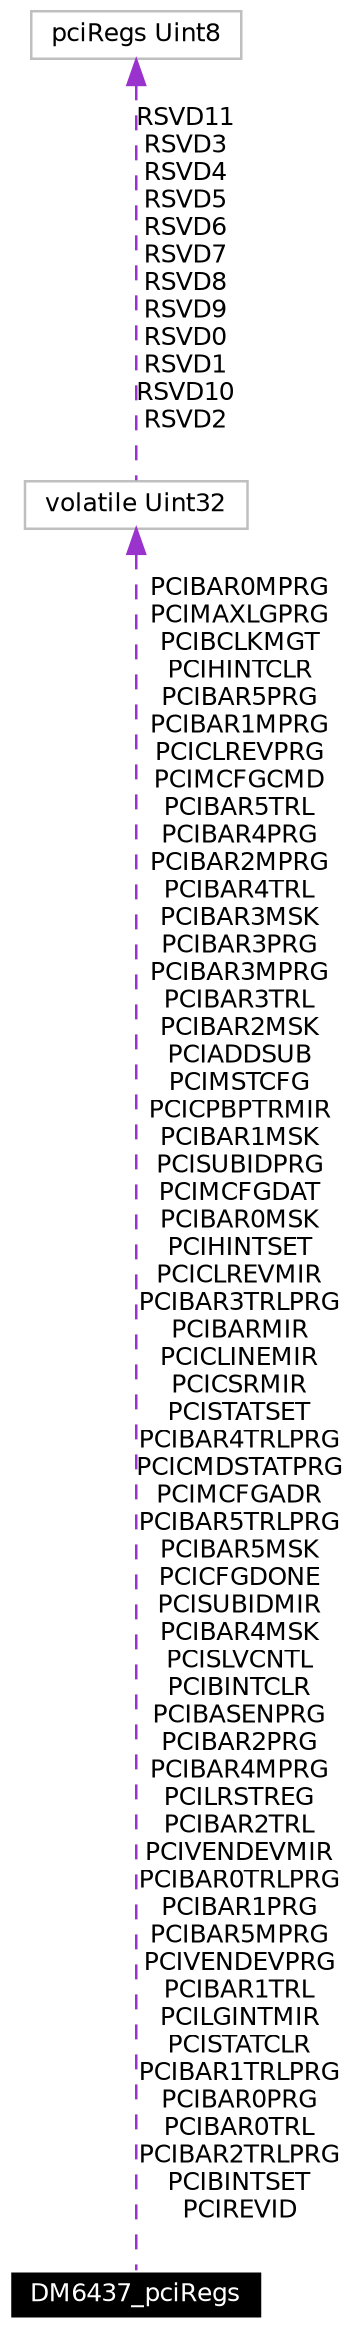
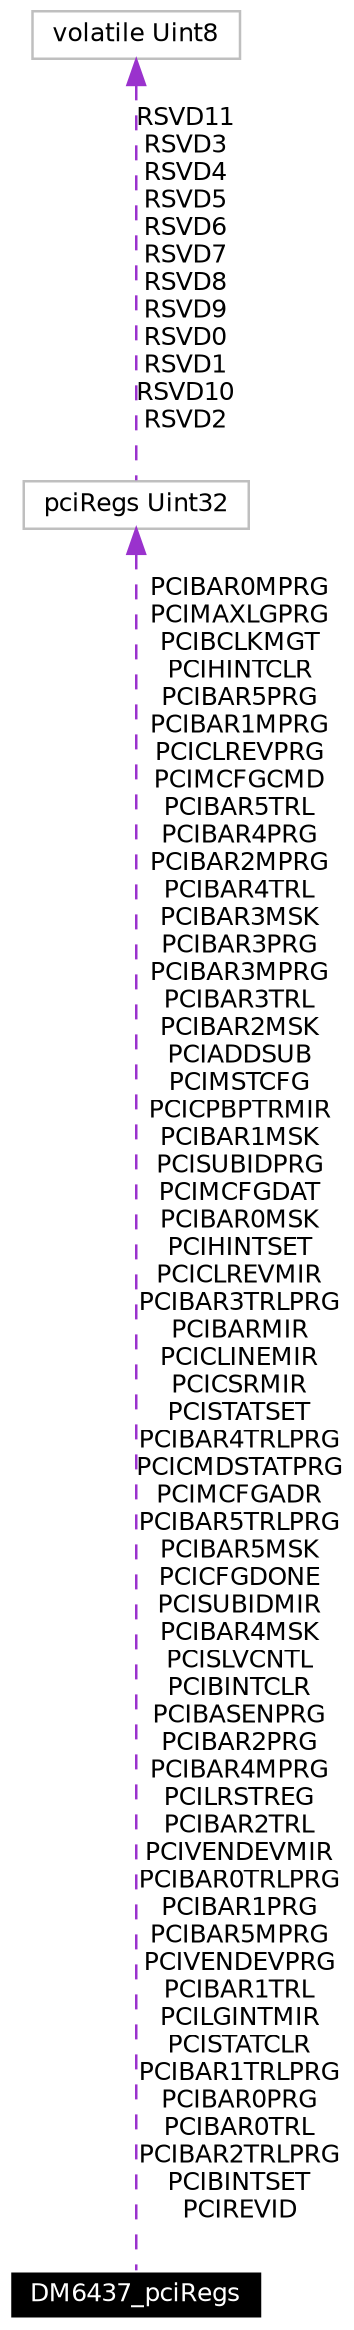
node "pciRegs Uint8": label "pciRegs Uint8" -> "volatile Uint8"
node "volatile Uint32": label "volatile Uint32" -> "pciRegs Uint32"
